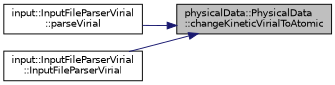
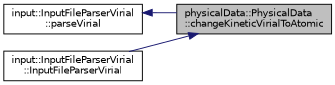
edge "input::InputFileParserVirial ::parseVirial" -> "physicalData::PhysicalData ::changeKineticVirialToAtomic": reversed
